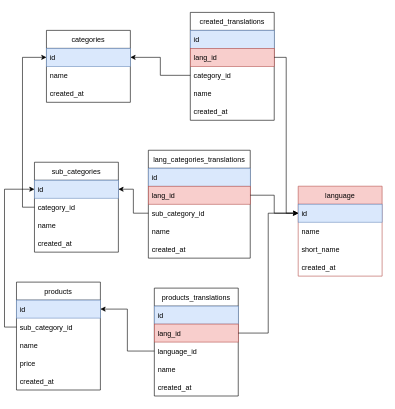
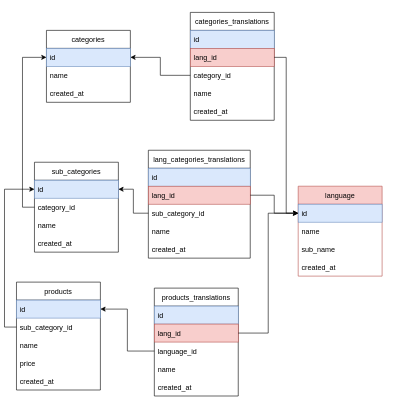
node "created_translations": label "created_translations" -> "categories_translations"
node "short_name": label "short_name" -> "sub_name"
